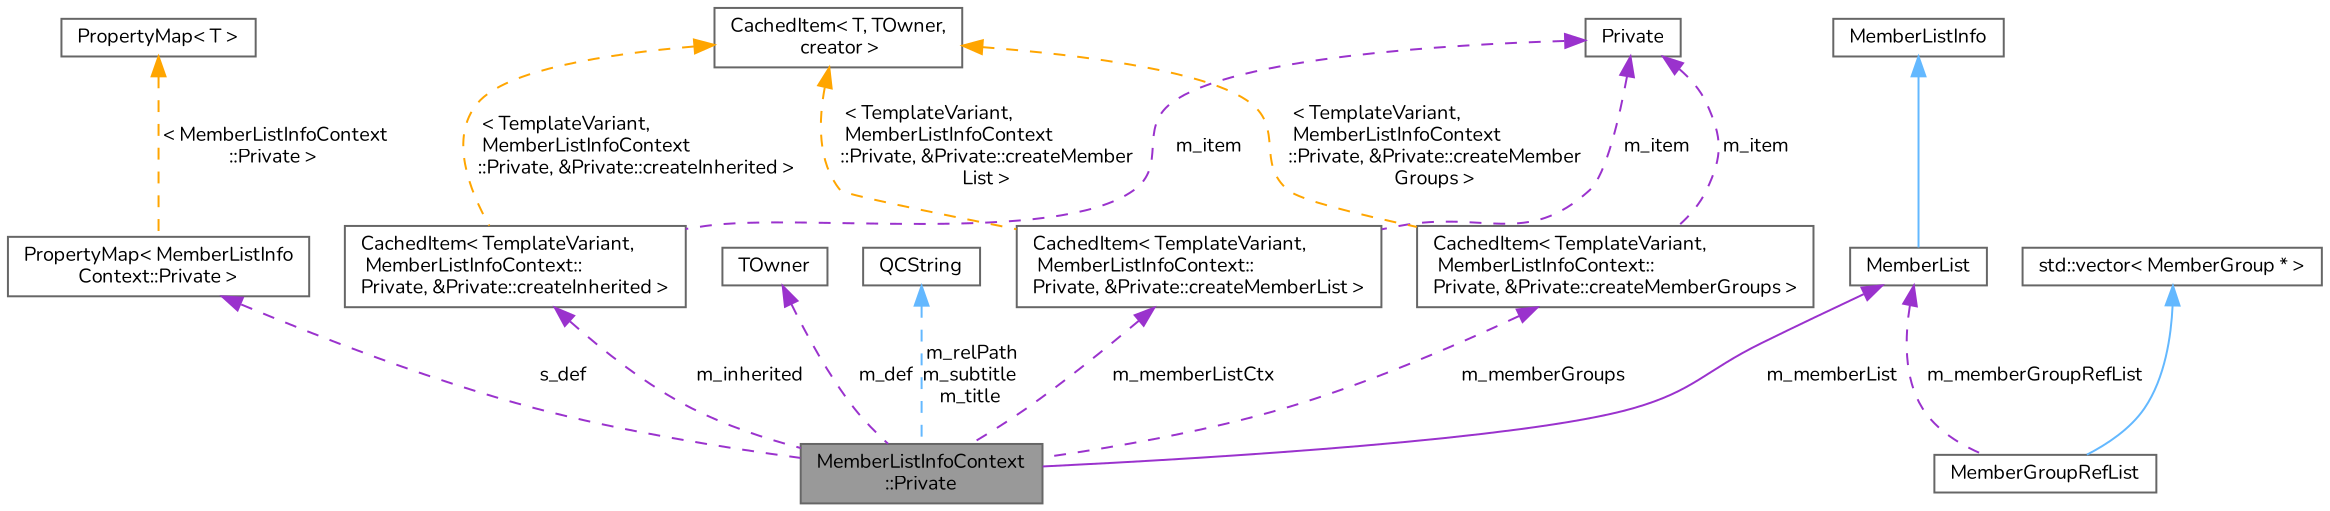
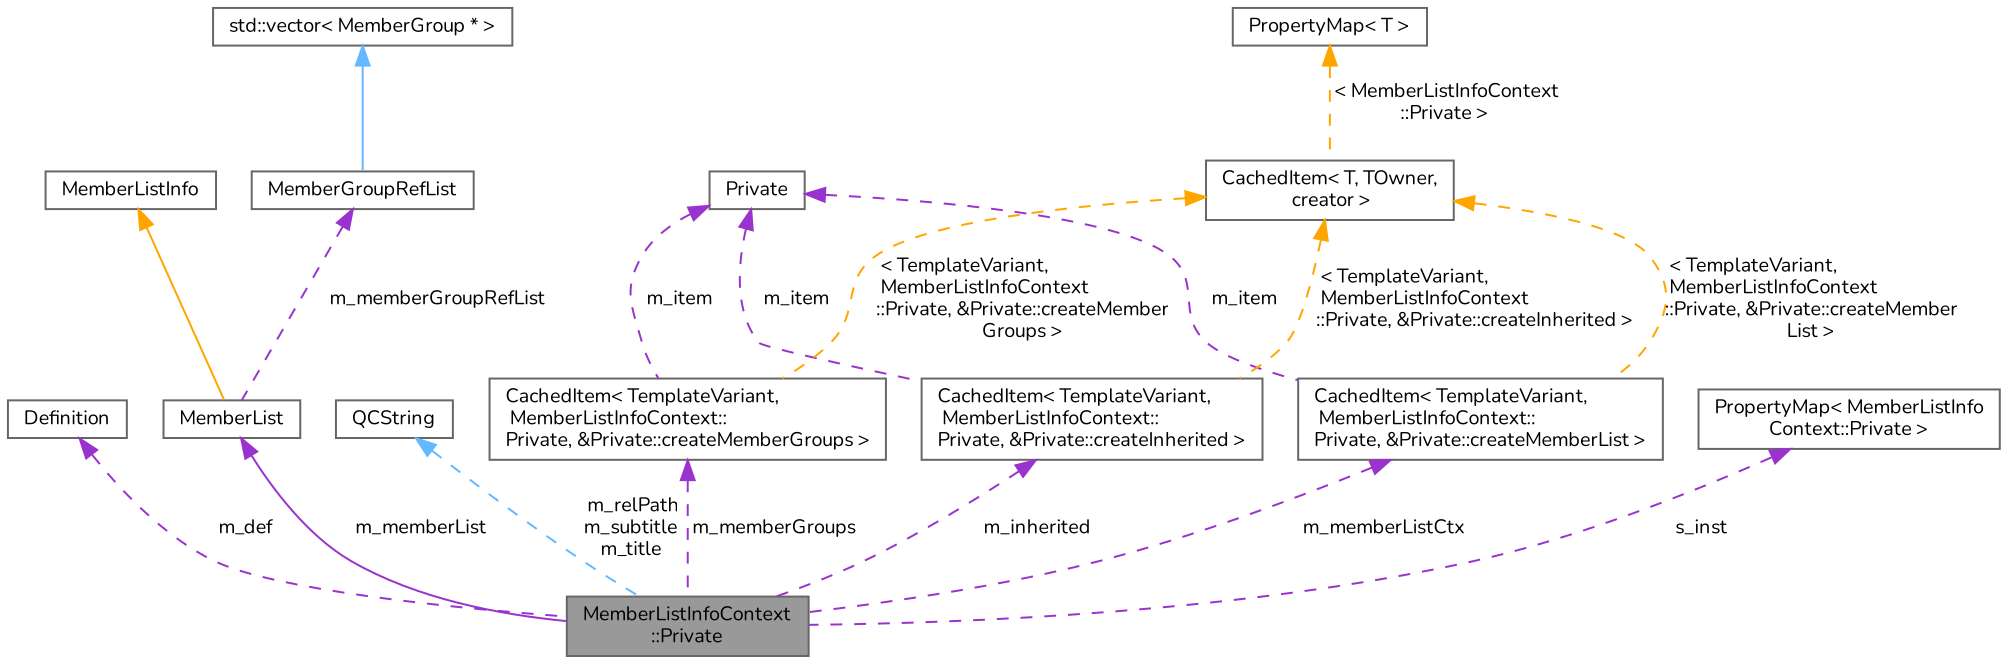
edge "PropertyMap< MemberListInfo Context::Private >" -> "PropertyMap< T >": now "CachedItem< T, TOwner, creator >" -> "PropertyMap< T >"
edge "MemberList" -> "MemberListInfo": color steelblue1 -> orange
node "TOwner": label "TOwner" -> "Definition"
edge "MemberListInfoContext ::Private" -> "PropertyMap< MemberListInfo Context::Private >": label " s_def" -> " s_inst"
edge "MemberGroupRefList" -> "MemberList": reversed
